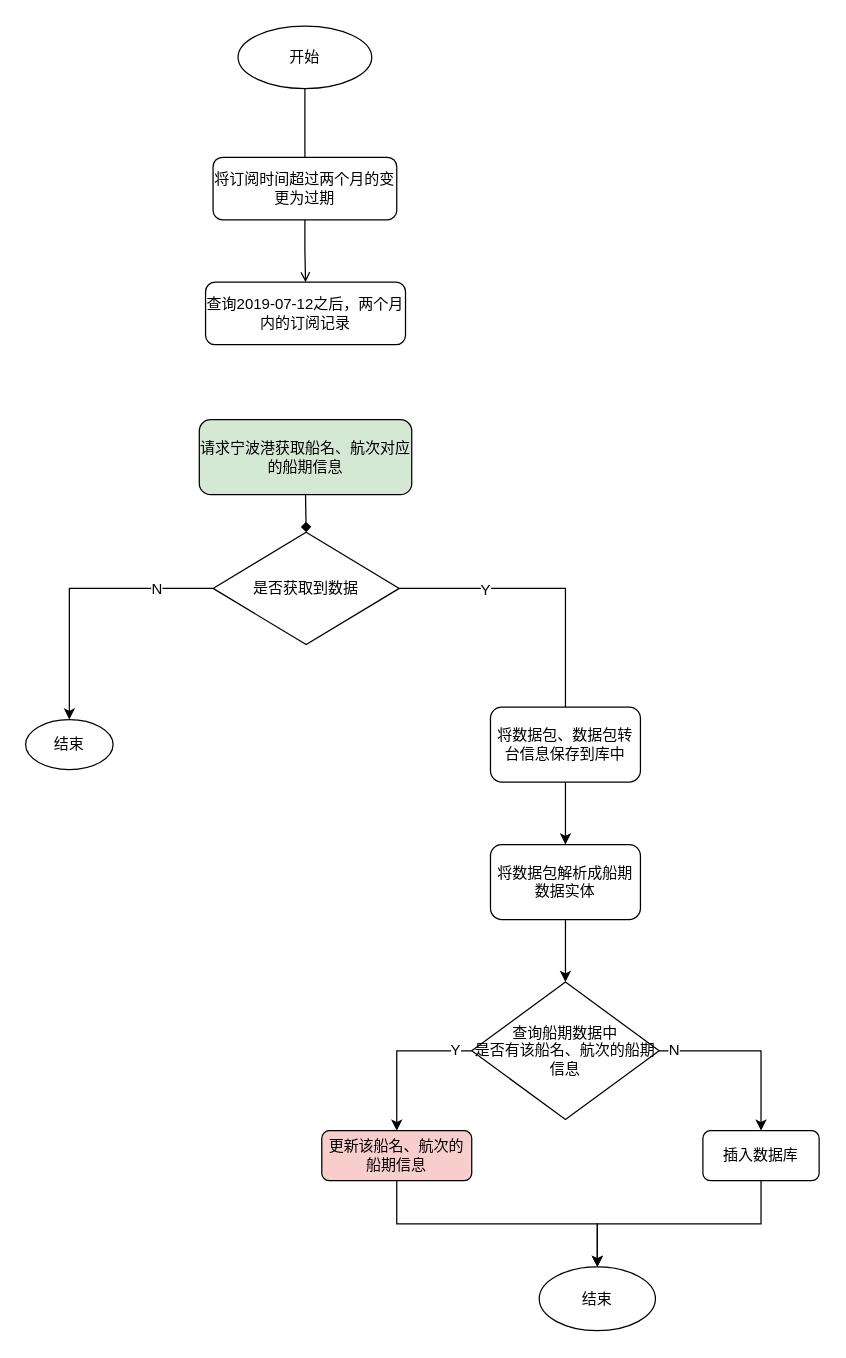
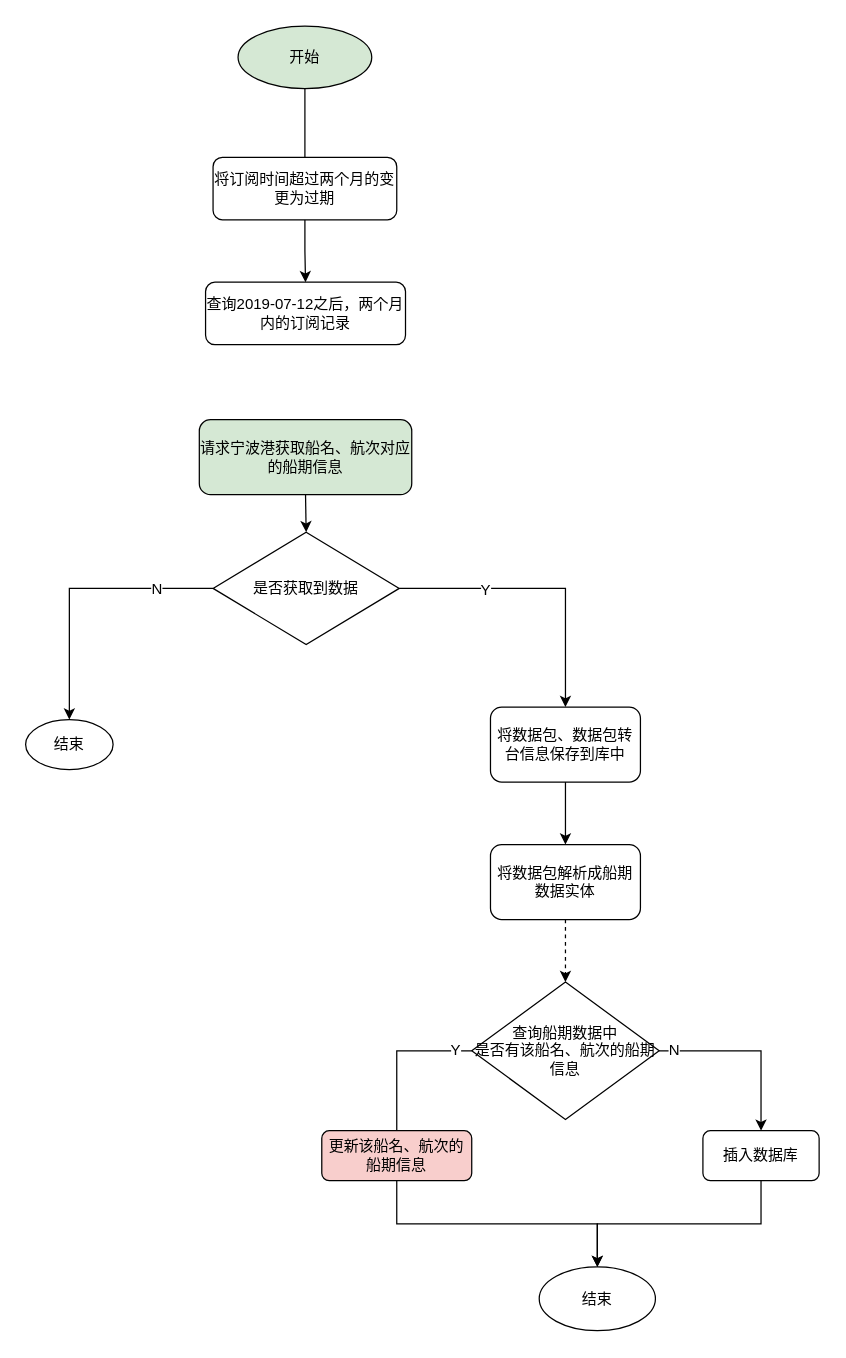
node "开始": fillcolor #ffffff -> #d5e8d4
edge "将订阅时间超过两个月的变更为过期" -> "查询2019-07-12之后，两个月内的订阅记录": arrowhead open -> classic
edge "请求宁波港获取船名、航次对应的船期信息" -> "是否获取到数据": arrowhead diamond -> classic
edge "是否获取到数据" -- "将数据包、数据包转台信息保存到库中": arrowhead none -> classic
edge "将数据包解析成船期数据实体" -> "查询船期数据中 是否有该船名、航次的船期信息": style solid -> dashed
edge "查询船期数据中 是否有该船名、航次的船期信息" -> "更新该船名、航次的船期信息": arrowhead classic -> none
